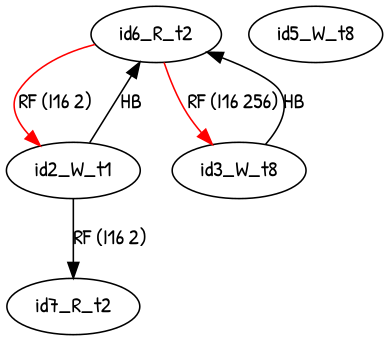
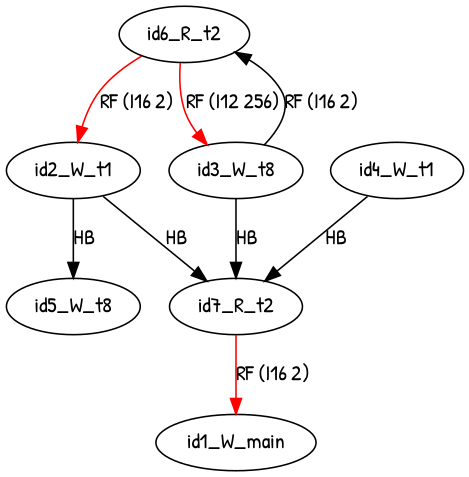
edge "id6_R_t2" -> "id3_W_t8": label "RF (I16 256)" -> "RF (I12 256)"
edge "id3_W_t8" -> "id6_R_t2": label "HB" -> "RF (I16 2)"
edge "id2_W_t1" -> "id6_R_t2": now "id2_W_t1" -> "id5_W_t8"
node "id4_W_t1": added
edge "id3_W_t8" -> "id7_R_t2": added, label "HB"
edge "id2_W_t1" -> "id7_R_t2": label "RF (I16 2)" -> "HB"
node "id1_W_main": added
